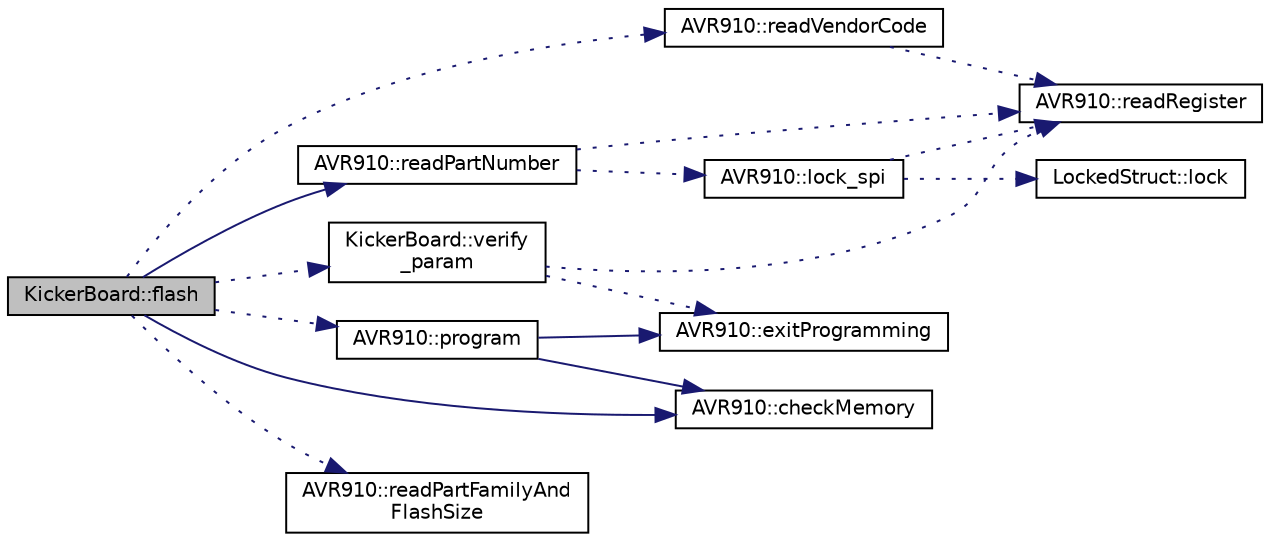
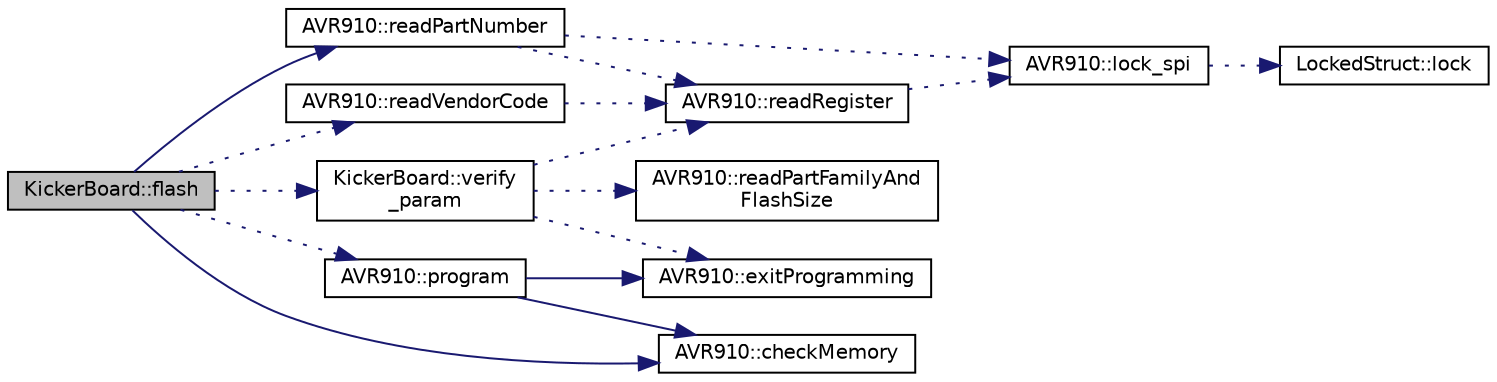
edge "AVR910::lock_spi" -> "AVR910::readRegister": reversed
edge "KickerBoard::flash" -> "AVR910::readPartFamilyAnd FlashSize": now "KickerBoard::verify _param" -> "AVR910::readPartFamilyAnd FlashSize"
